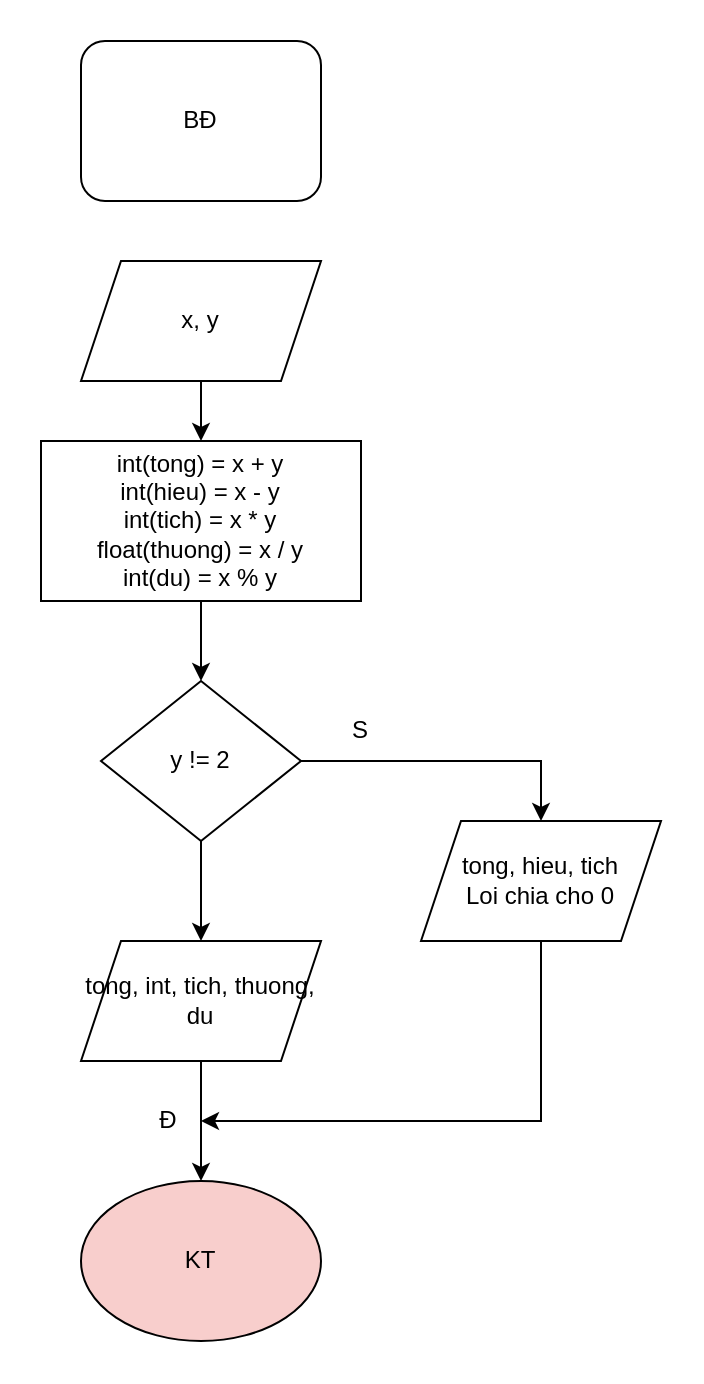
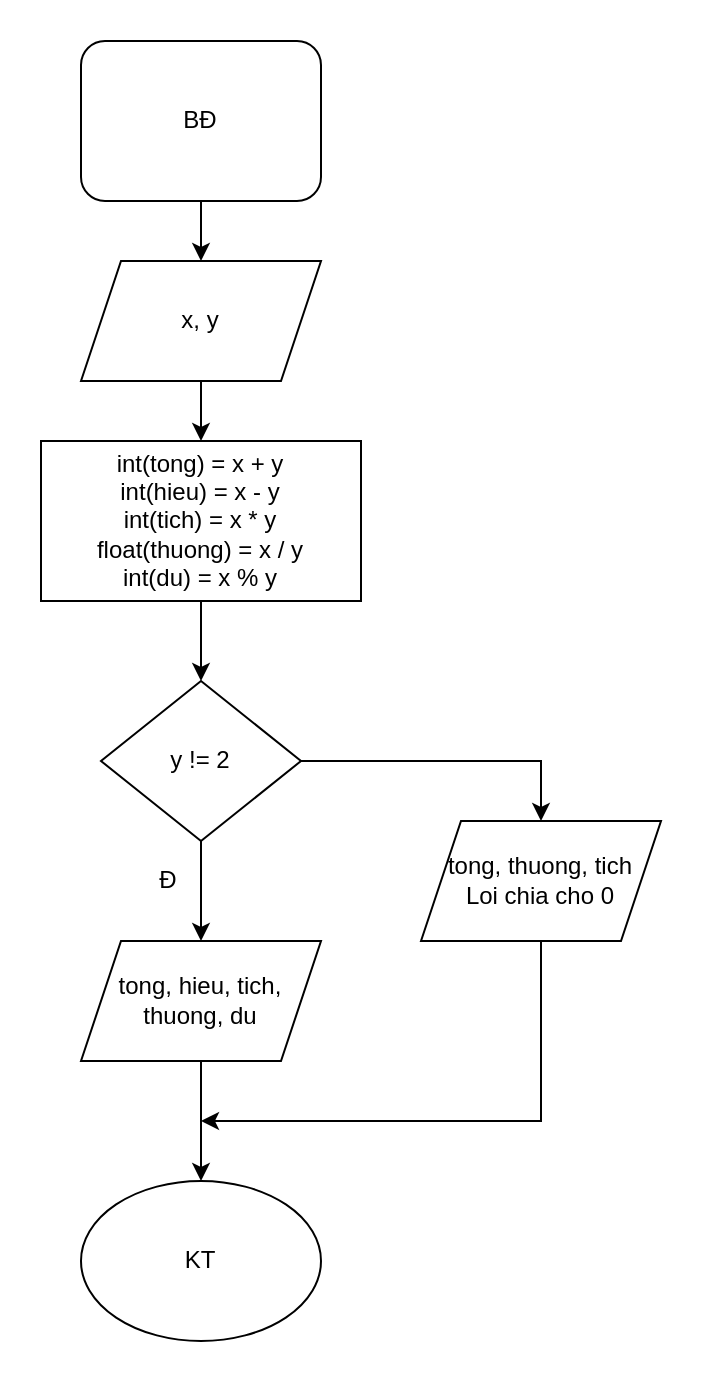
edge "BĐ" -> "x, y": added
node "S": removed
node "tong, hieu, tich Loi chia cho 0": label "tong, hieu, tich Loi chia cho 0" -> "tong, thuong, tich Loi chia cho 0"
node "tong, int, tich, thuong, du": label "tong, int, tich, thuong, du" -> "tong, hieu, tich, thuong, du"
node "Đ": moved (169, 1121) -> (169, 881)
node "KT": fillcolor #f8cecc -> #ffffff
